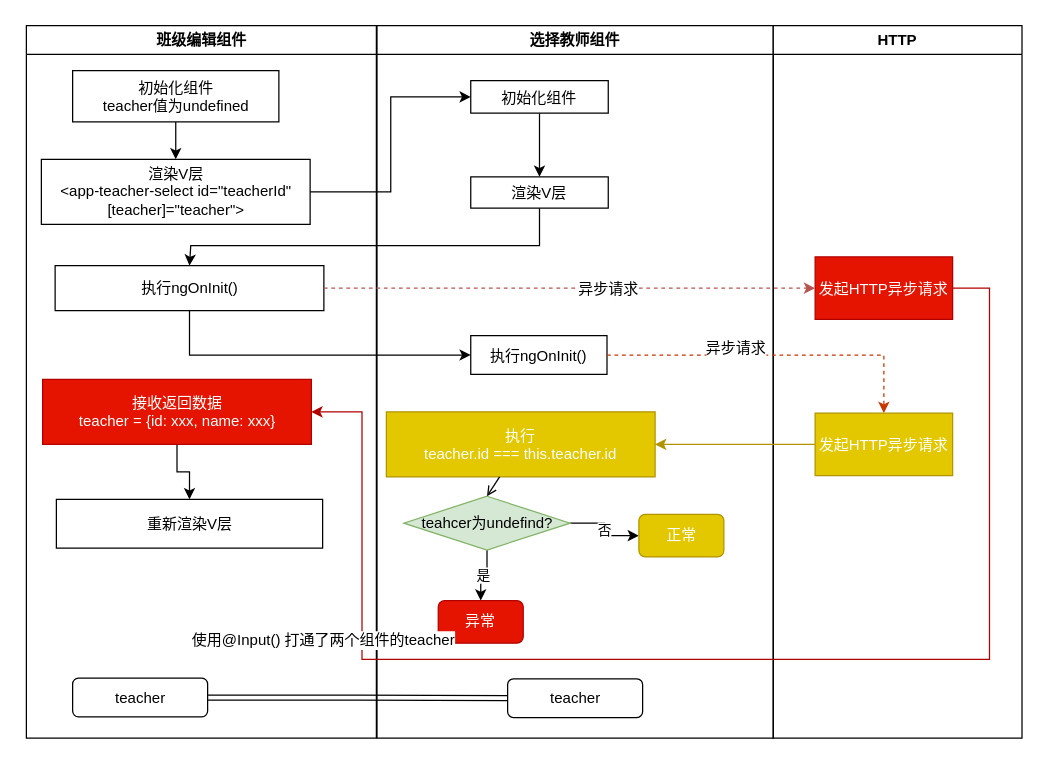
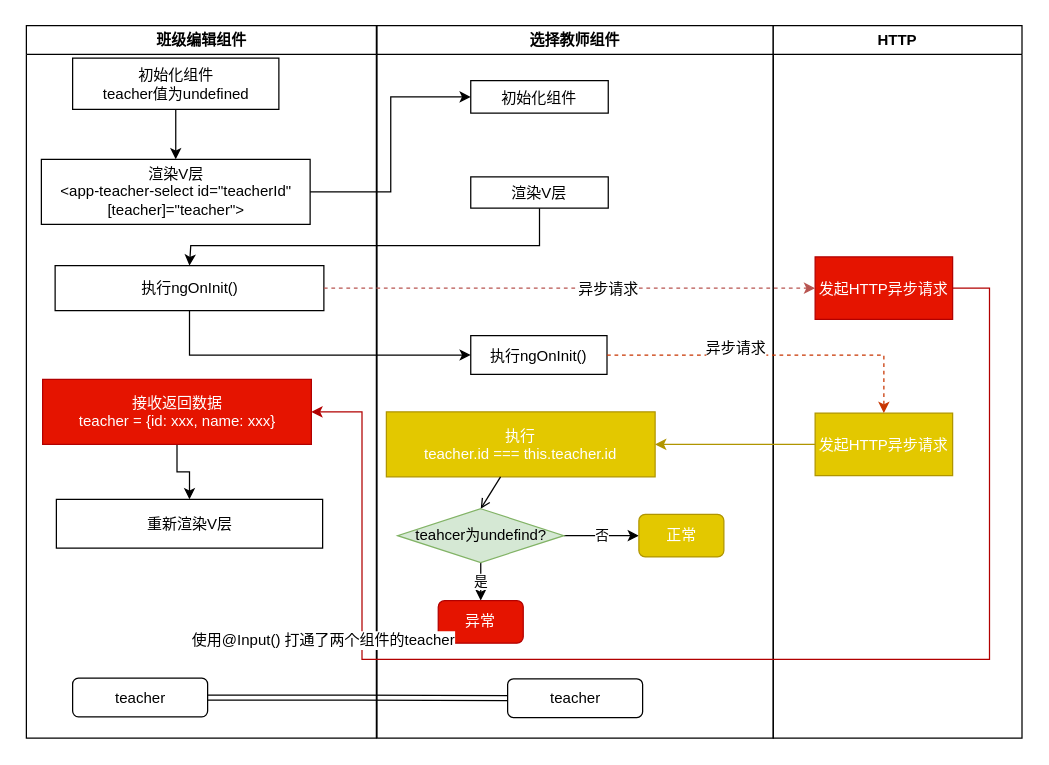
node "初始化组件 teacher值为undefined": moved (176, 96) -> (176, 84)
edge "初始化组件" -> "渲染V层": removed
node "teahcer为undefind?": moved (487, 523) -> (481, 536)
